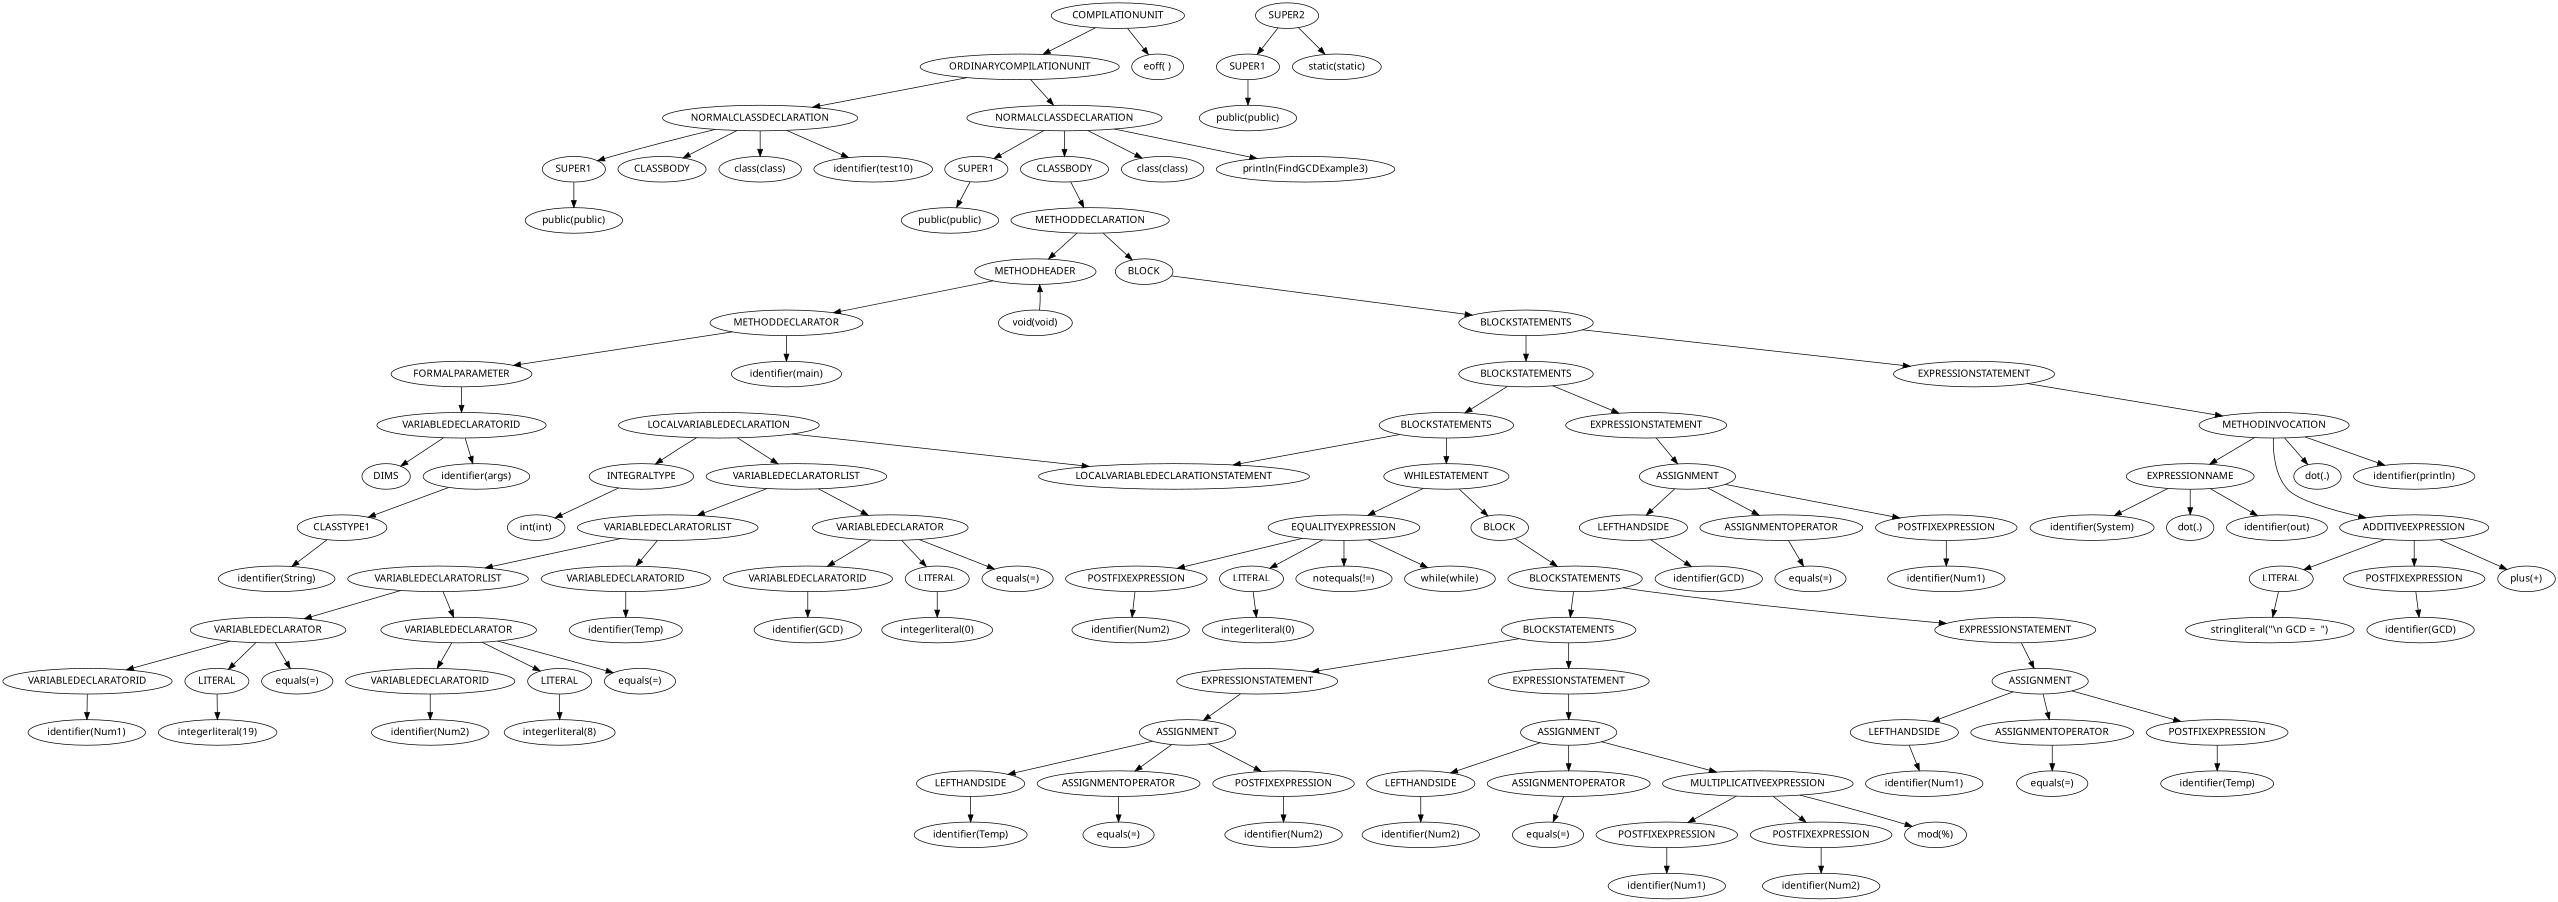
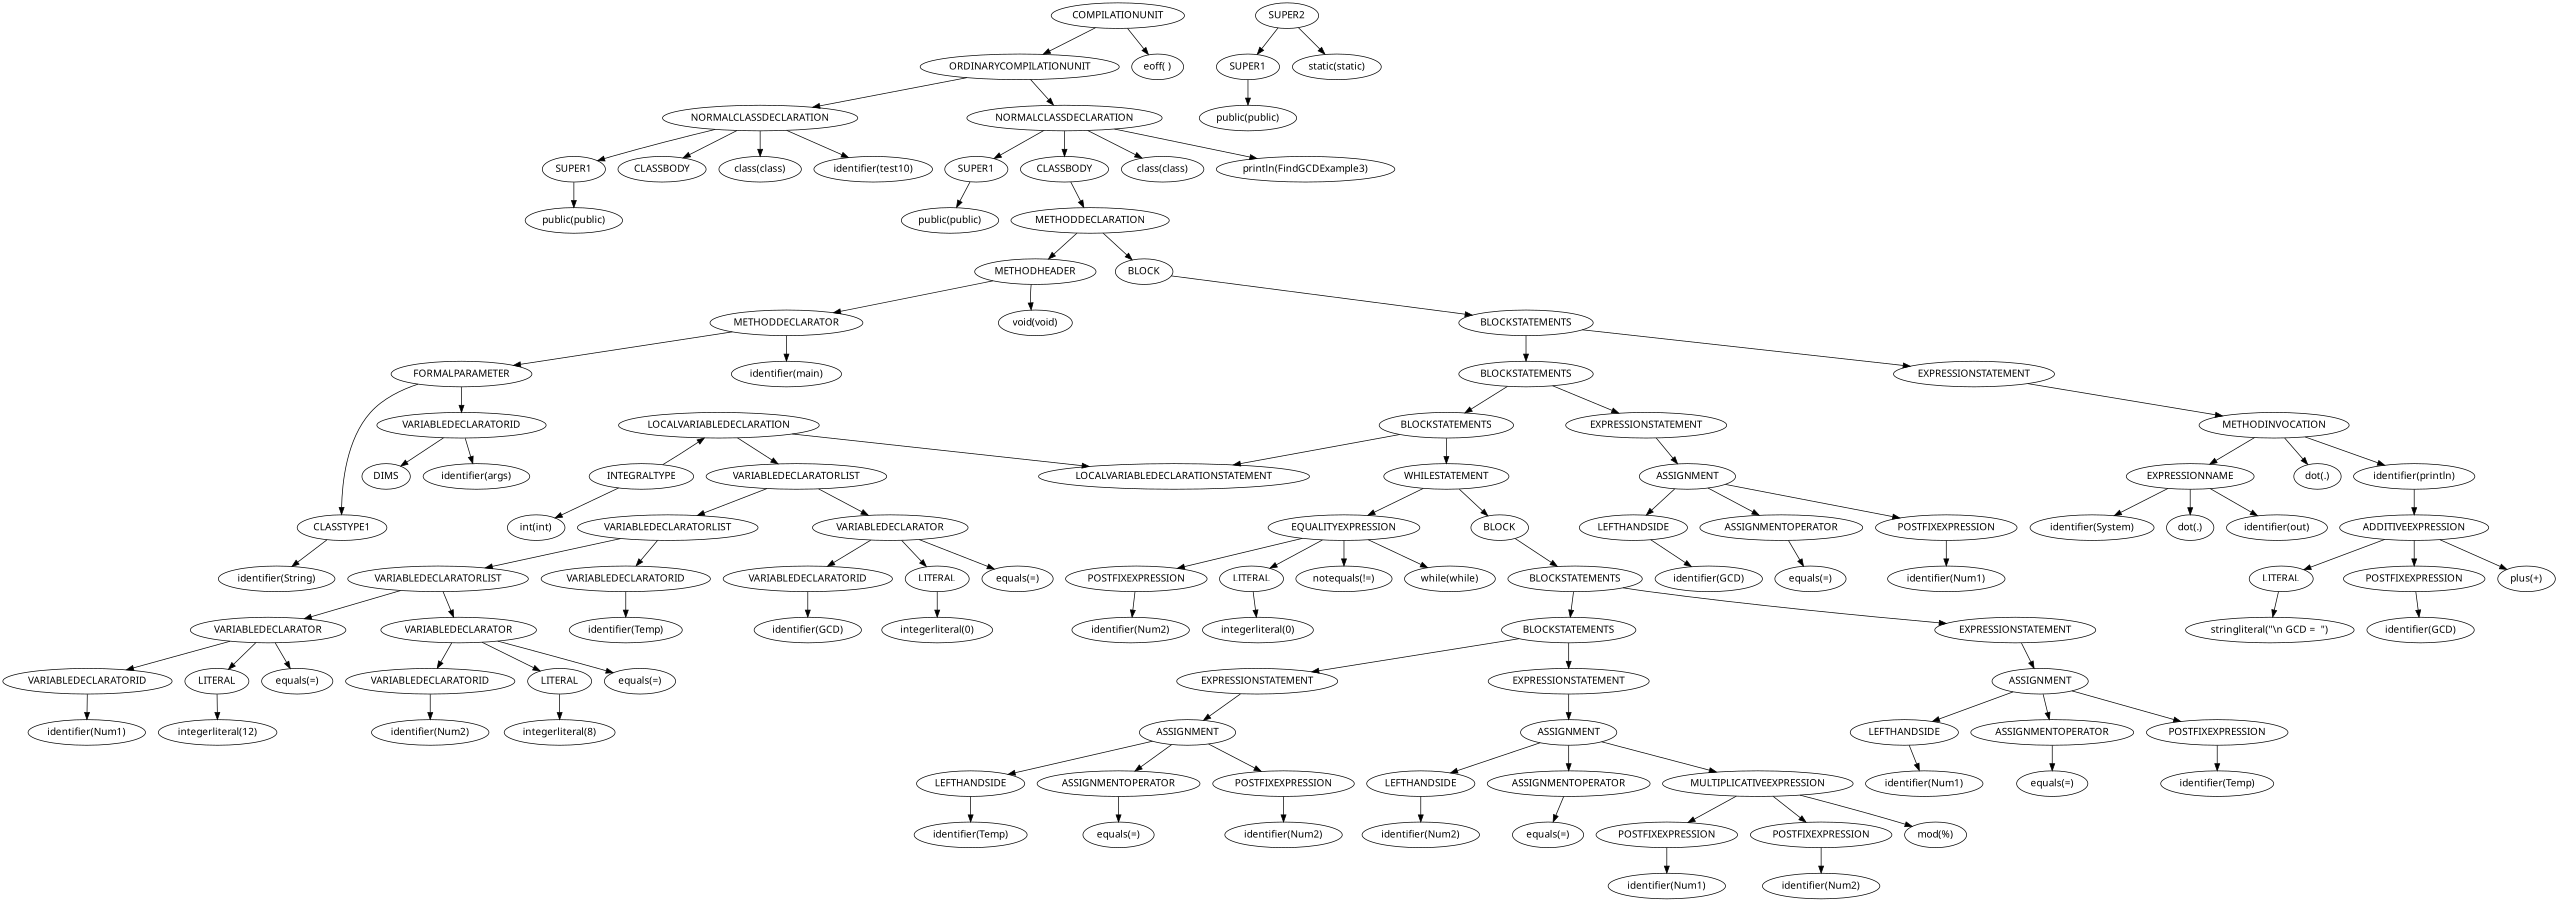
edge "void(void)" -> "METHODHEADER": reversed
edge "LOCALVARIABLEDECLARATION" -> "INTEGRALTYPE": reversed
edge "METHODINVOCATION" -> "ADDITIVEEXPRESSION": now "identifier(println)" -> "ADDITIVEEXPRESSION"
edge "identifier(args)" -> "CLASSTYPE1": now "FORMALPARAMETER" -> "CLASSTYPE1"
node "integerliteral(19)": label "integerliteral(19)" -> "integerliteral(12)"
